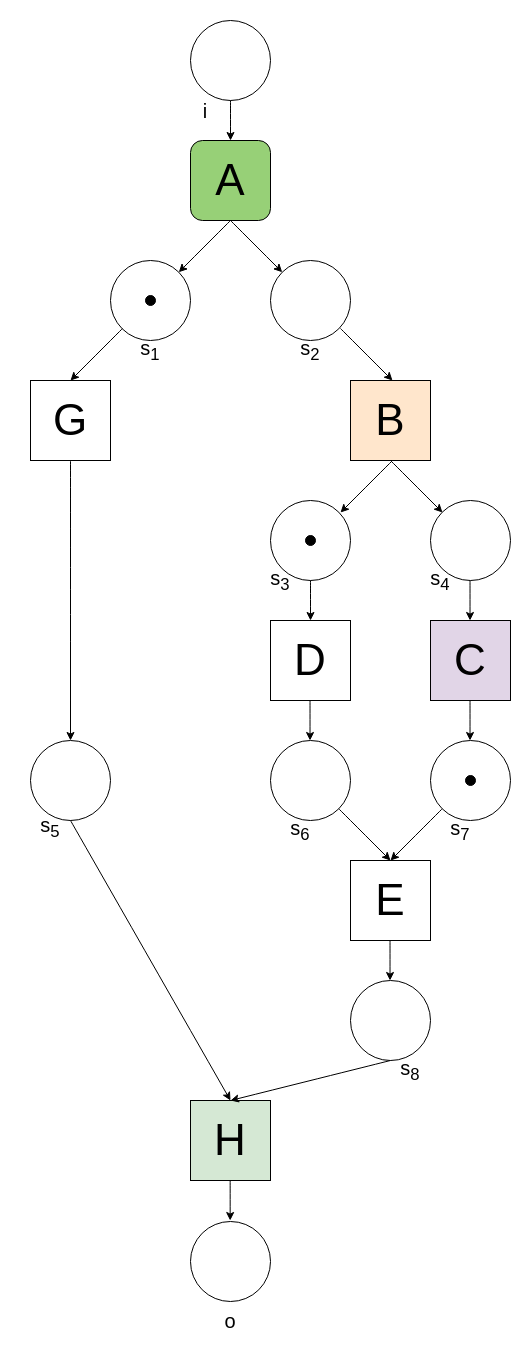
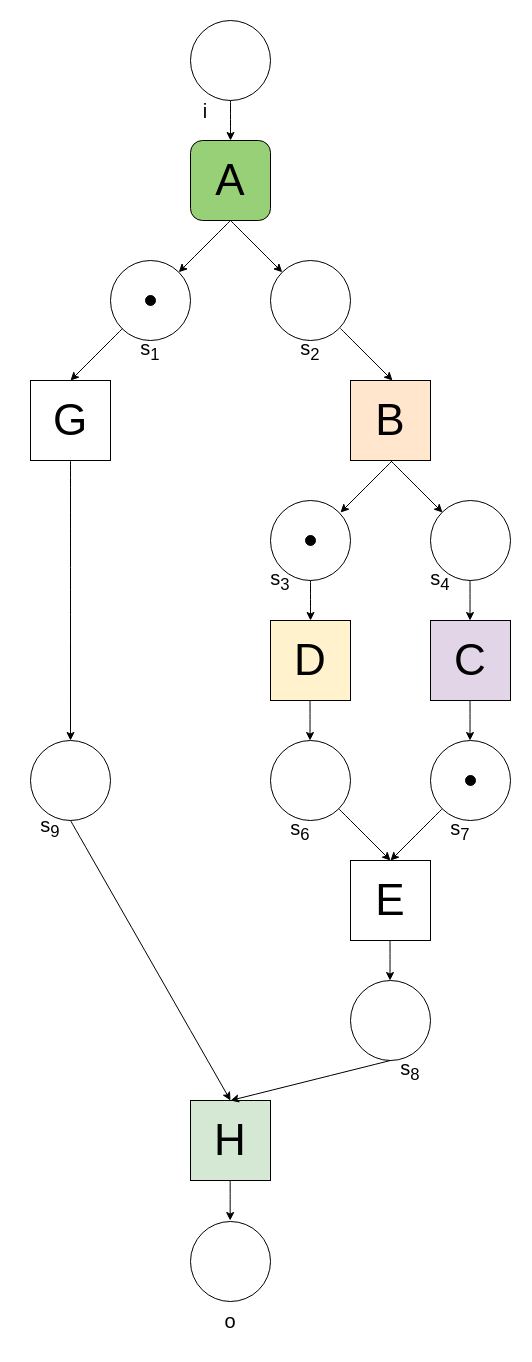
node "D": fillcolor #ffffff -> #fff2cc
node "s5": label "s5" -> "s9"
